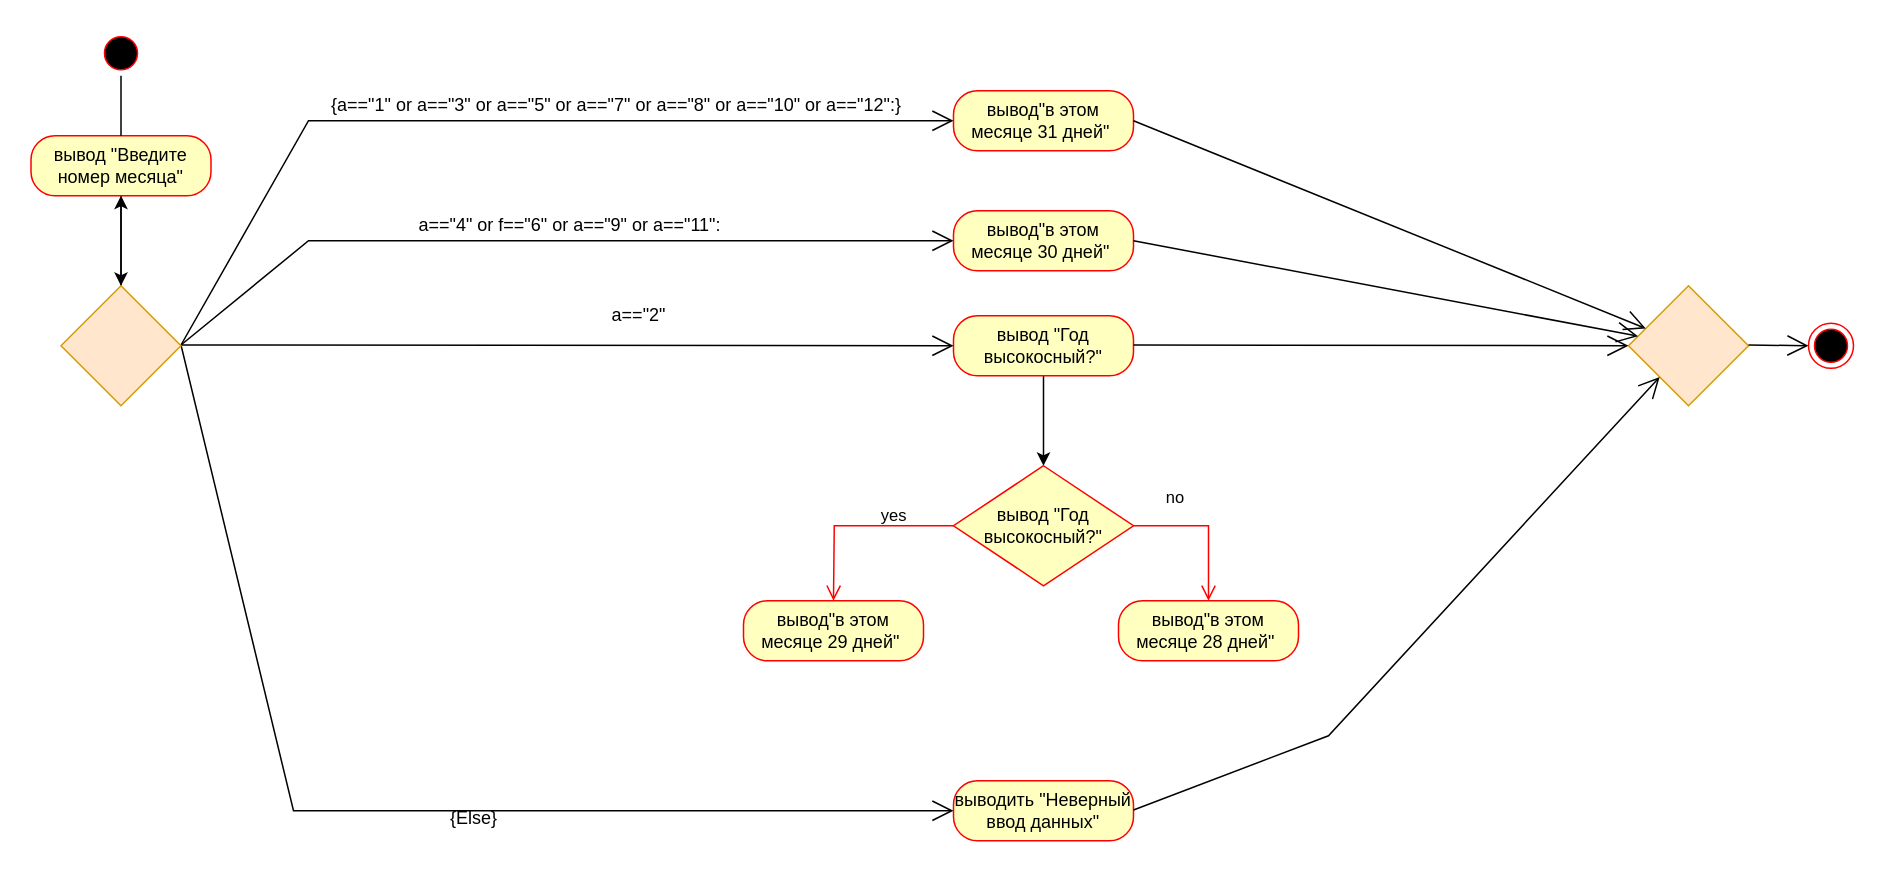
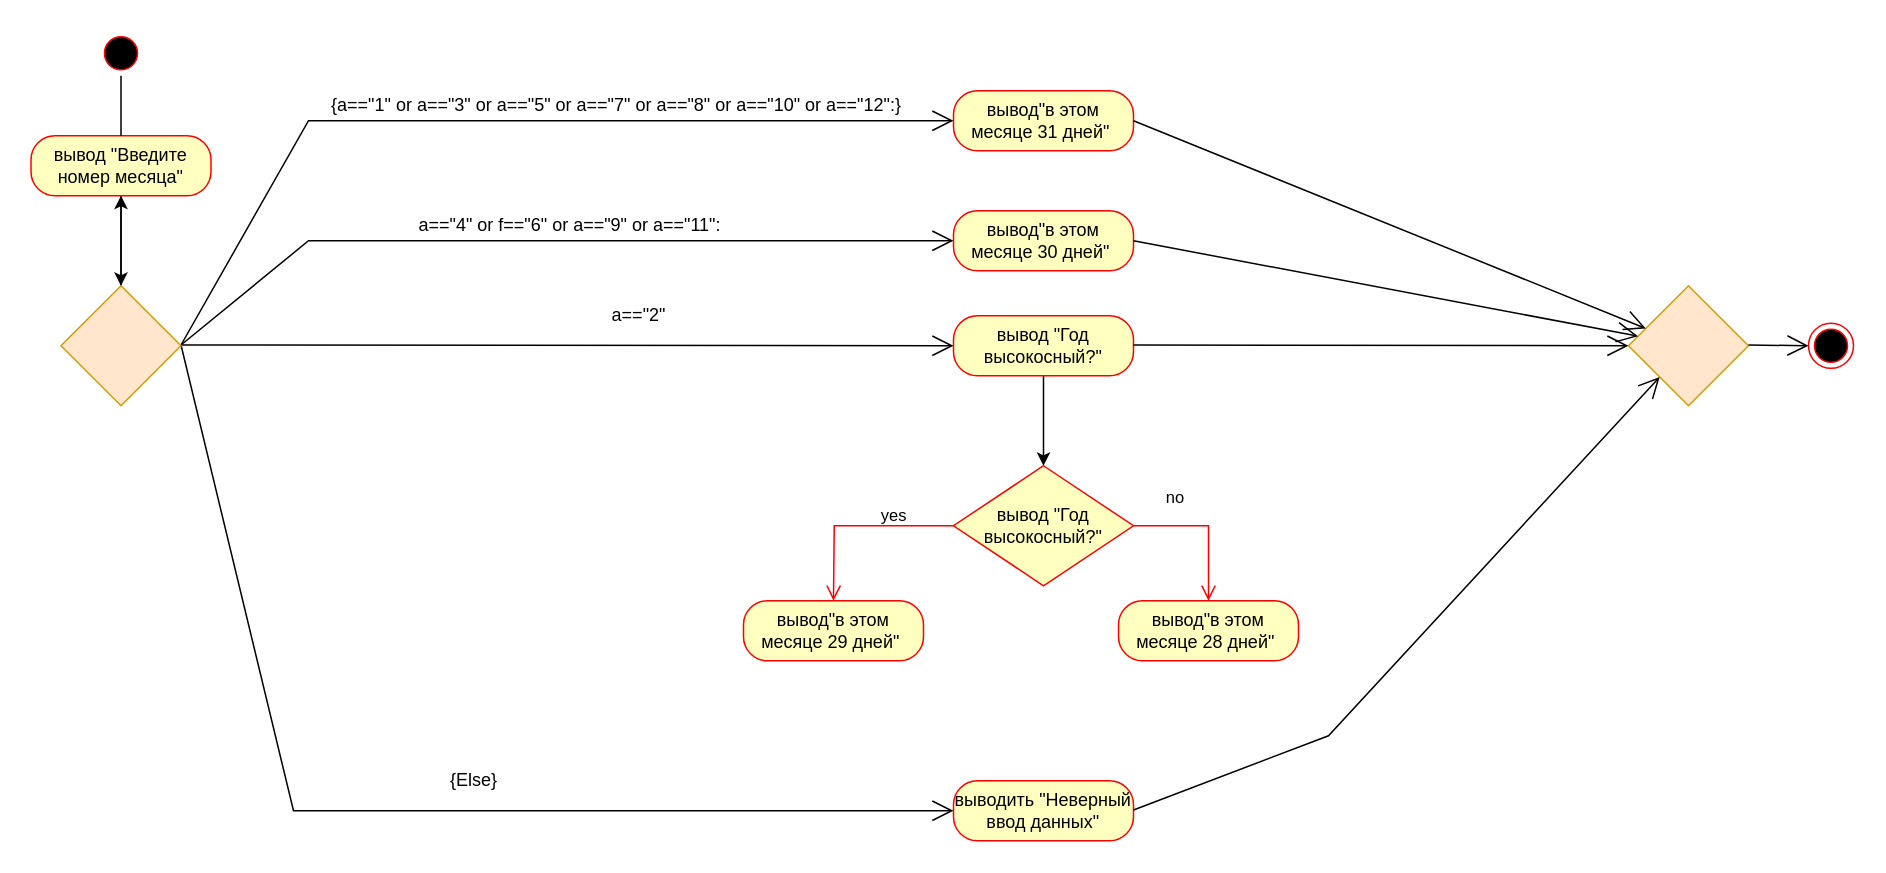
node "{Else}": moved (473, 818) -> (473, 781)
